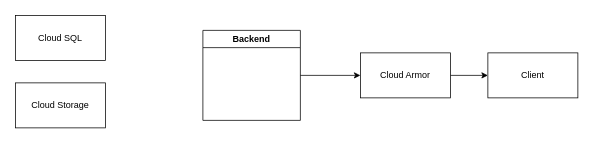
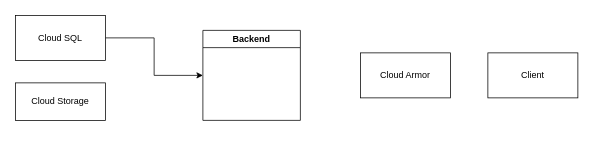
edge "Cloud SQL" -> "Backend": added
edge "Backend" -> "Cloud Armor": removed
edge "Cloud Armor" -> "Client": removed
node "Cloud Storage": size 90x45 -> 90x38
